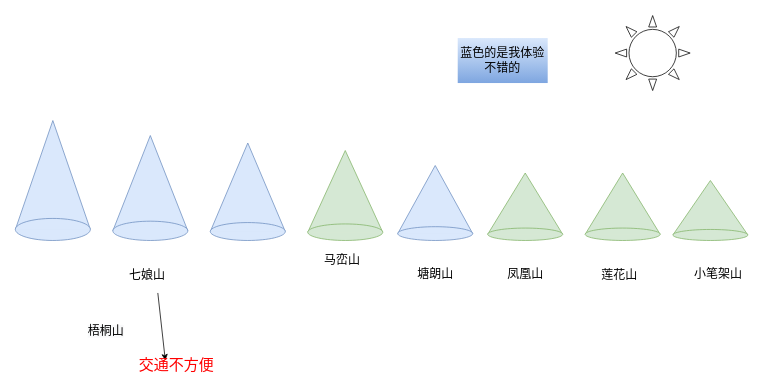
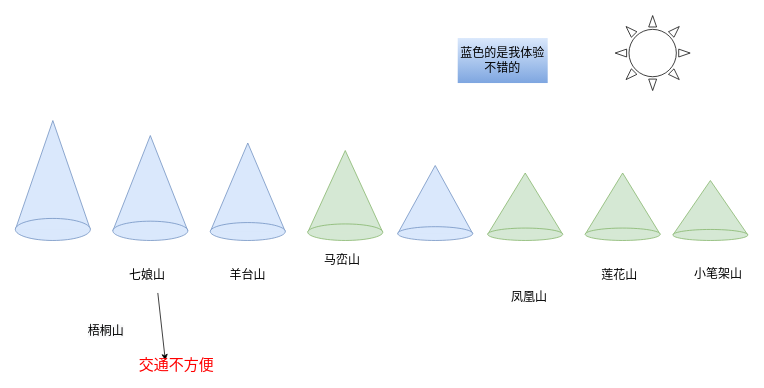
node "羊台山": added
node "塘朗山": removed
node "凤凰山": moved (525, 274) -> (529, 297)
